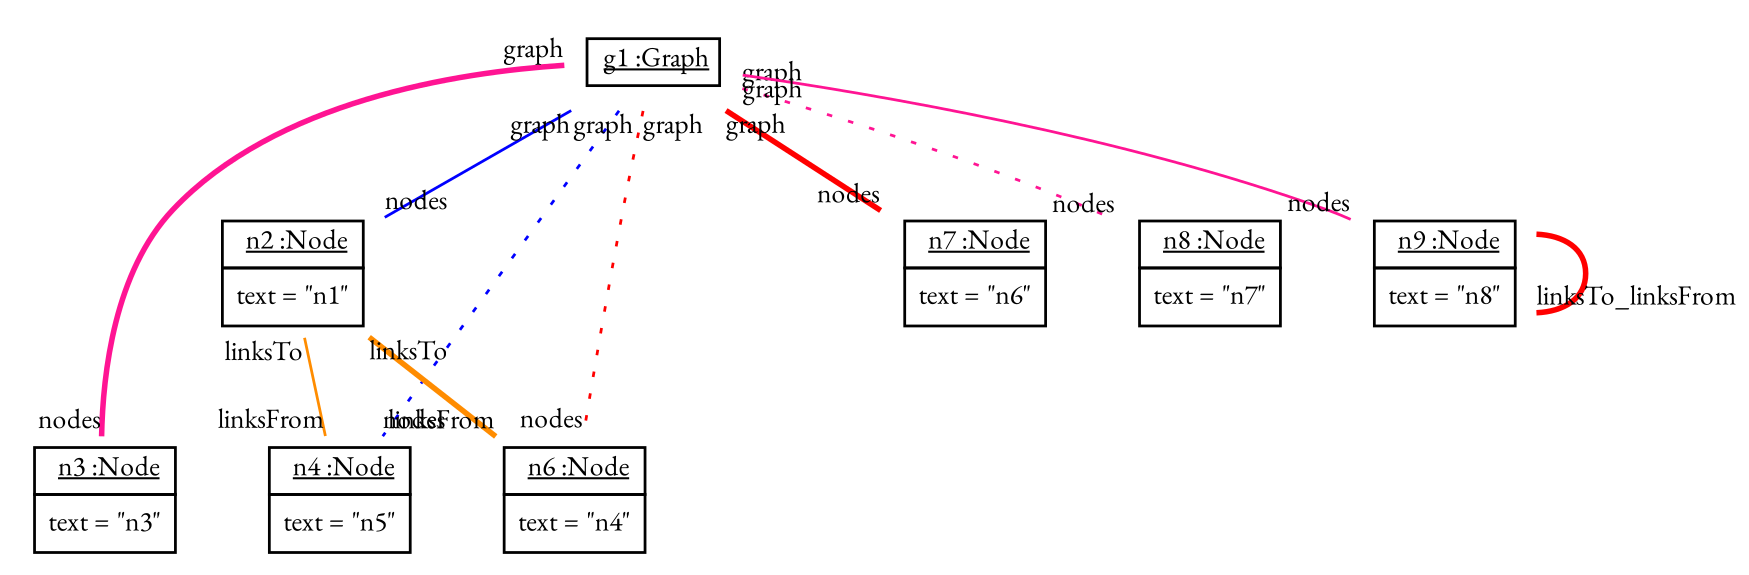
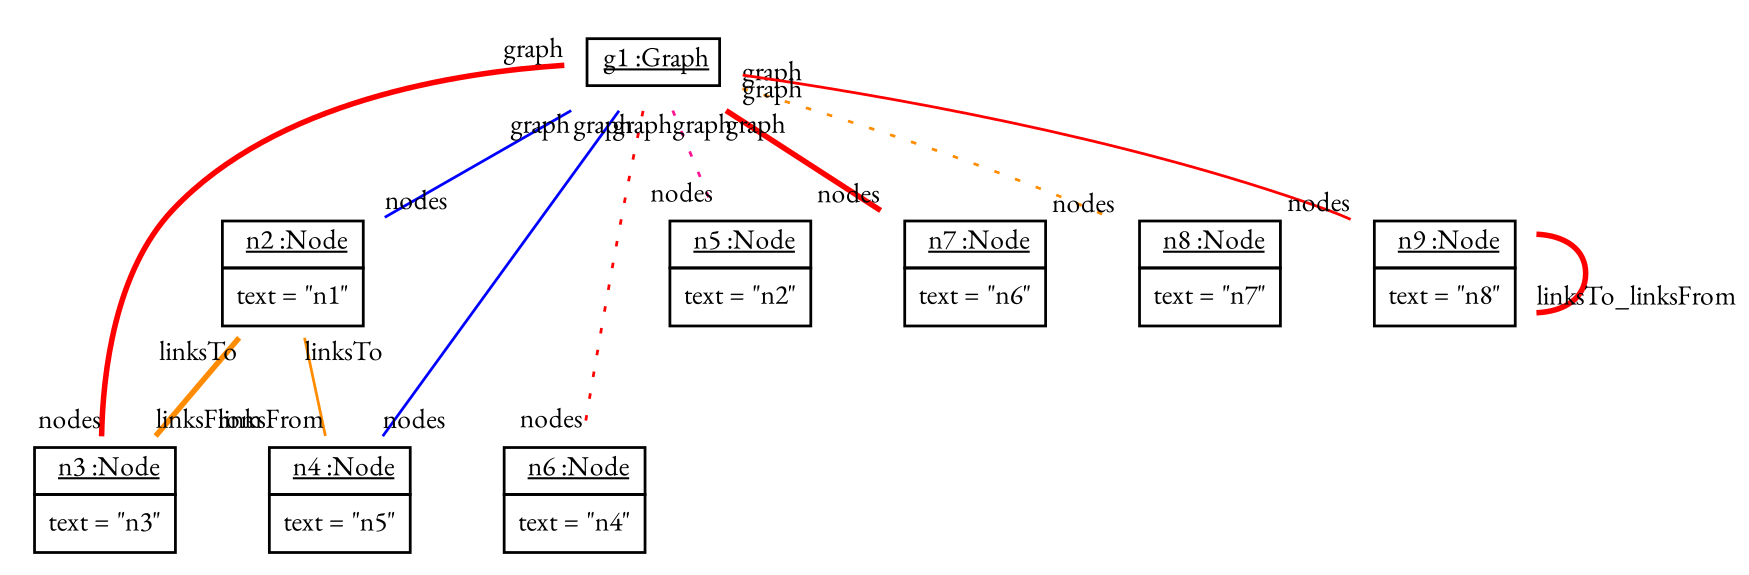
edge "g1 :Graph" -- "n9 :Node": color deeppink -> red
edge "g1 :Graph" -- "n8 :Node": color deeppink -> darkorange
edge "g1 :Graph" -- "n3 :Node": color deeppink -> red
edge "g1 :Graph" -- "n4 :Node": style dotted -> solid
node "n5 :Node": added
edge "n2 :Node" -- "n6 :Node": now "n2 :Node" -- "n3 :Node"
